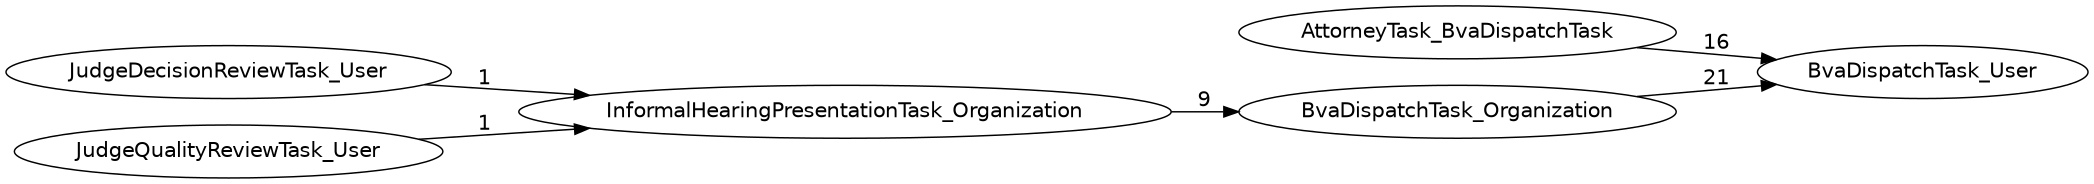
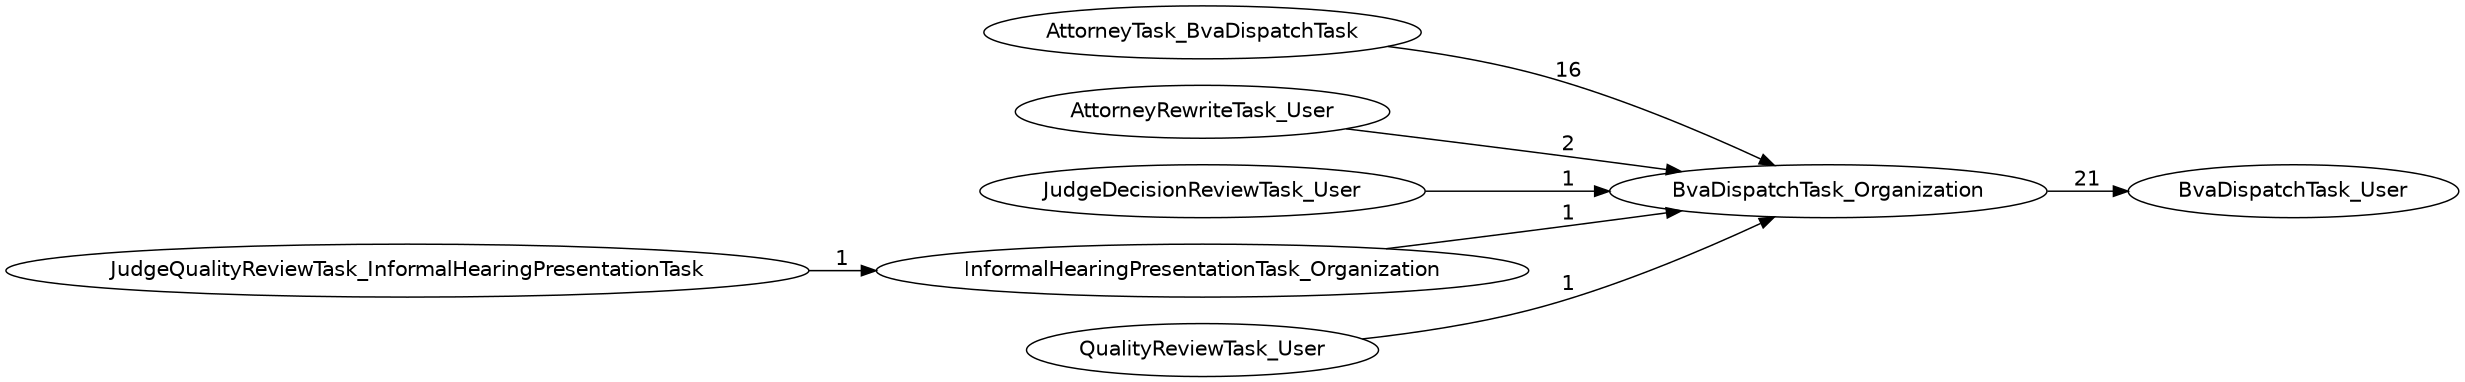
edge "AttorneyTask_BvaDispatchTask" -> "BvaDispatchTask_User": now "AttorneyTask_BvaDispatchTask" -> "BvaDispatchTask_Organization"
edge "JudgeDecisionReviewTask_User" -> "InformalHearingPresentationTask_Organization": now "JudgeDecisionReviewTask_User" -> "BvaDispatchTask_Organization"
edge "InformalHearingPresentationTask_Organization" -> "BvaDispatchTask_Organization": label "9" -> "1"
node "AttorneyRewriteTask_User": added
node "JudgeQualityReviewTask_User": label "JudgeQualityReviewTask_User" -> "JudgeQualityReviewTask_InformalHearingPresentationTask"
node "QualityReviewTask_User": added
